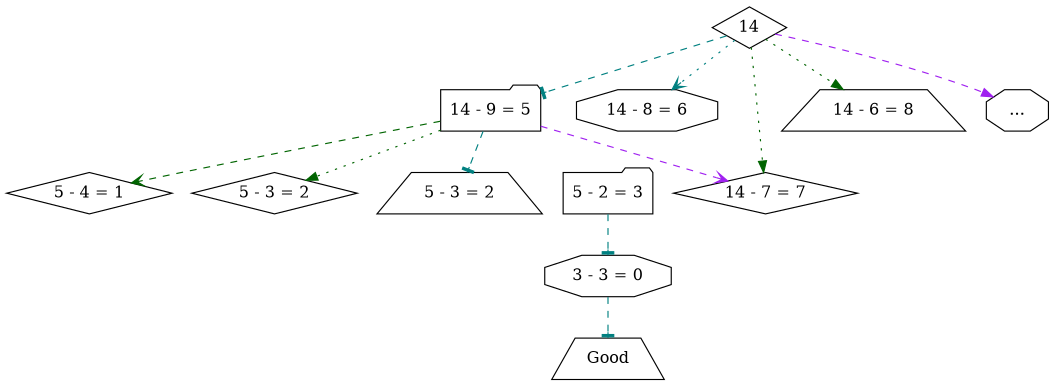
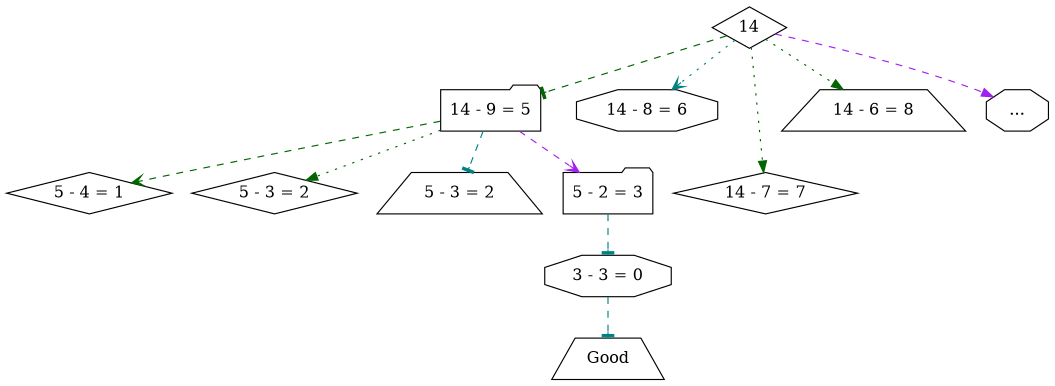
edge "14" -> "14 - 9 = 5": color teal -> darkgreen
edge "14 - 9 = 5" -> "14 - 7 = 7": now "14 - 9 = 5" -> "5 - 2 = 3"
